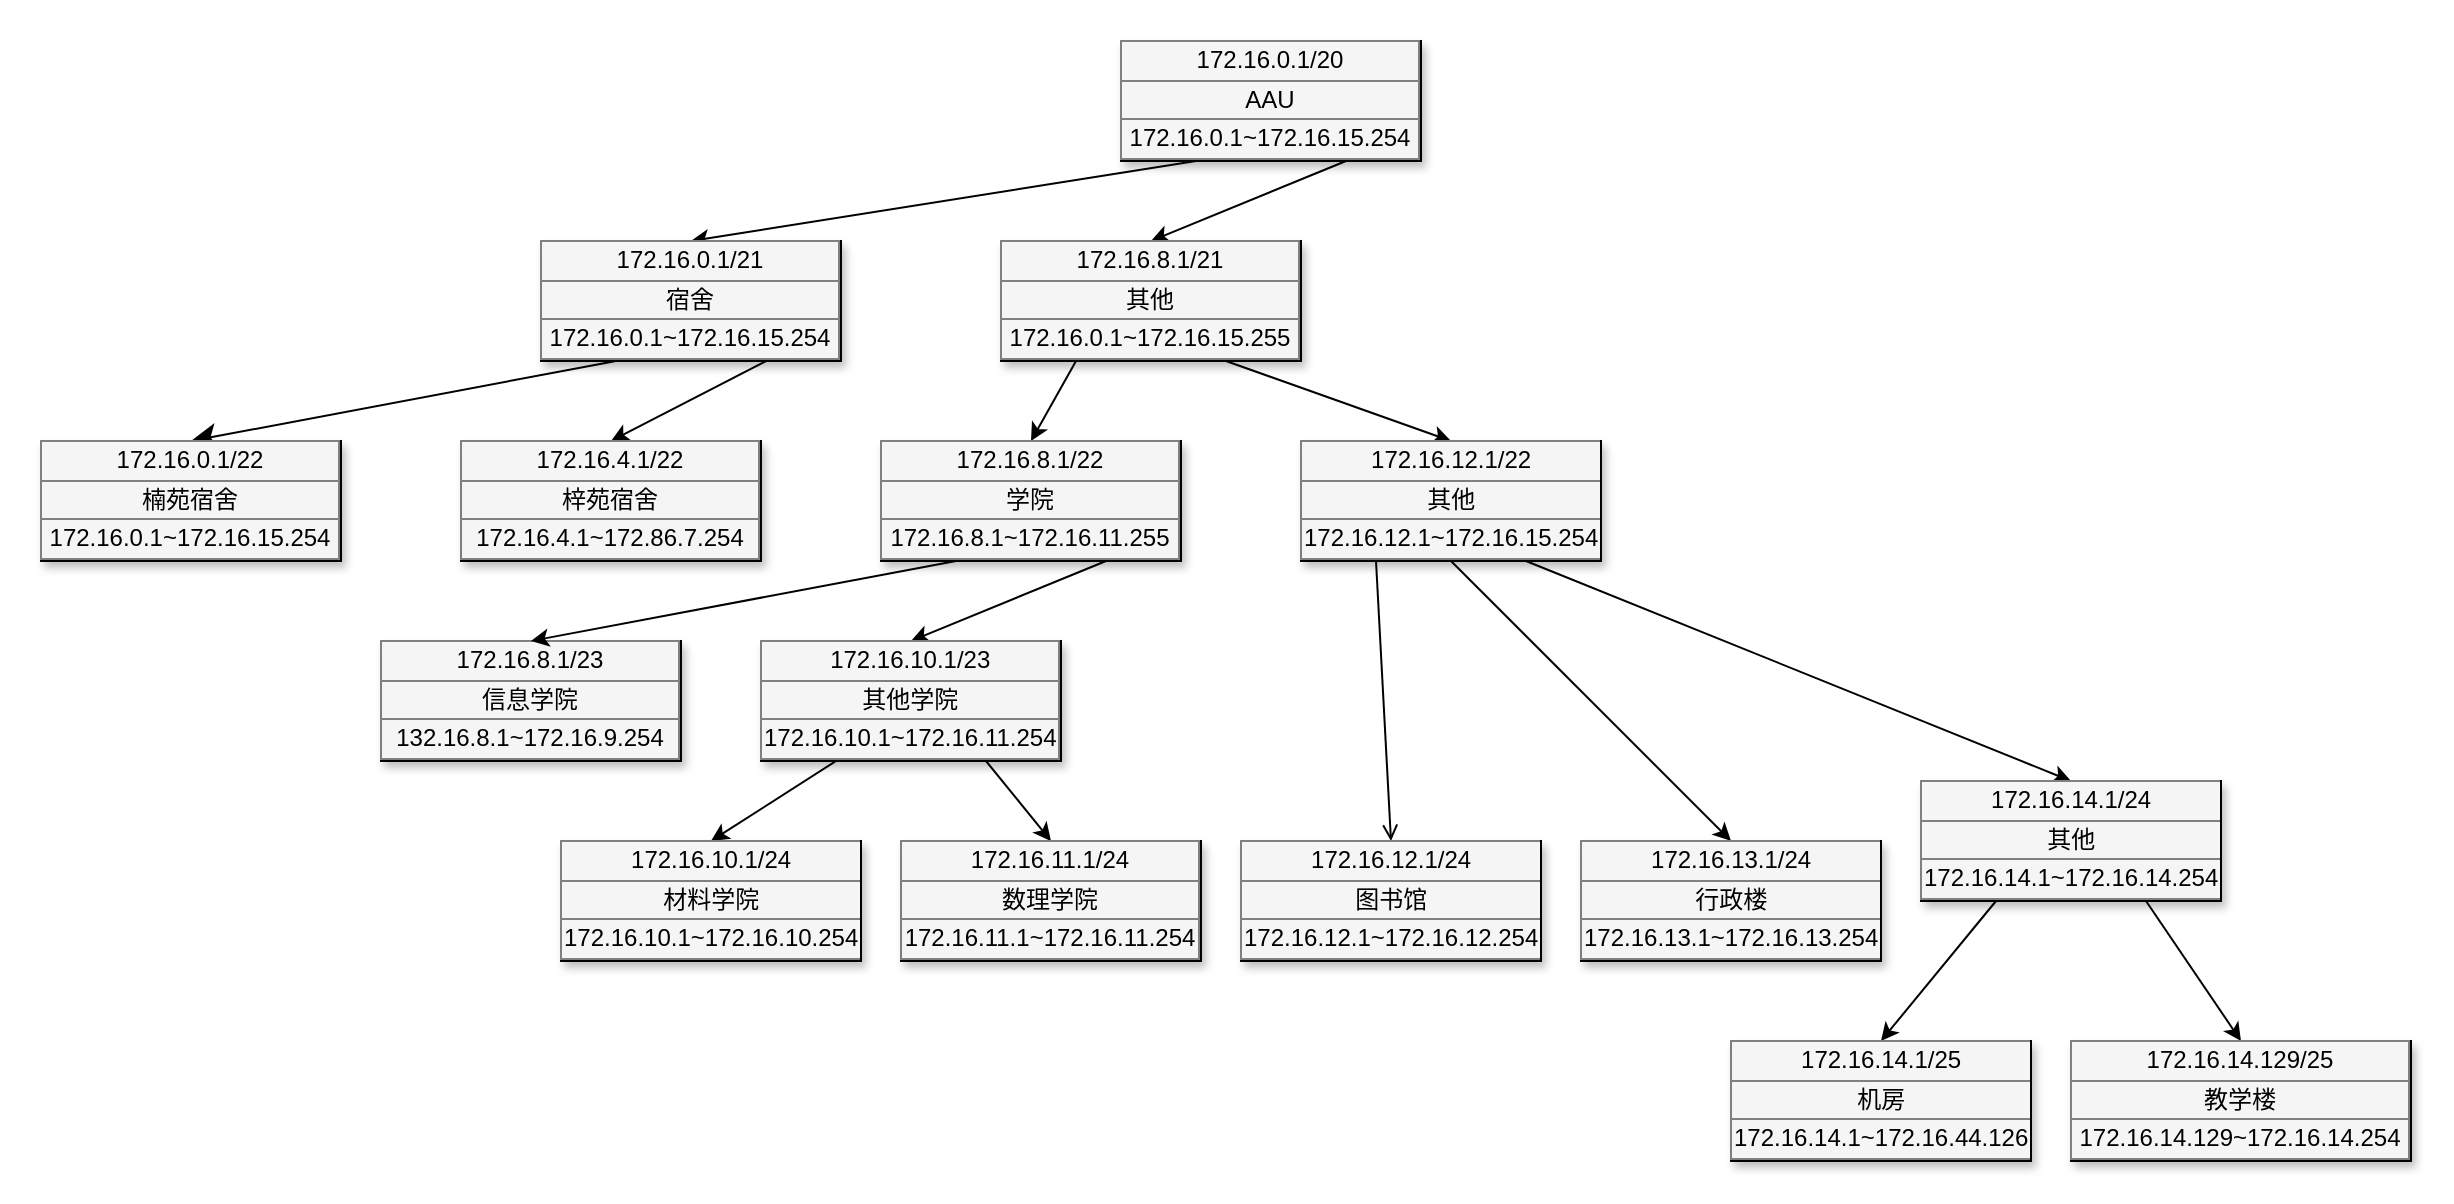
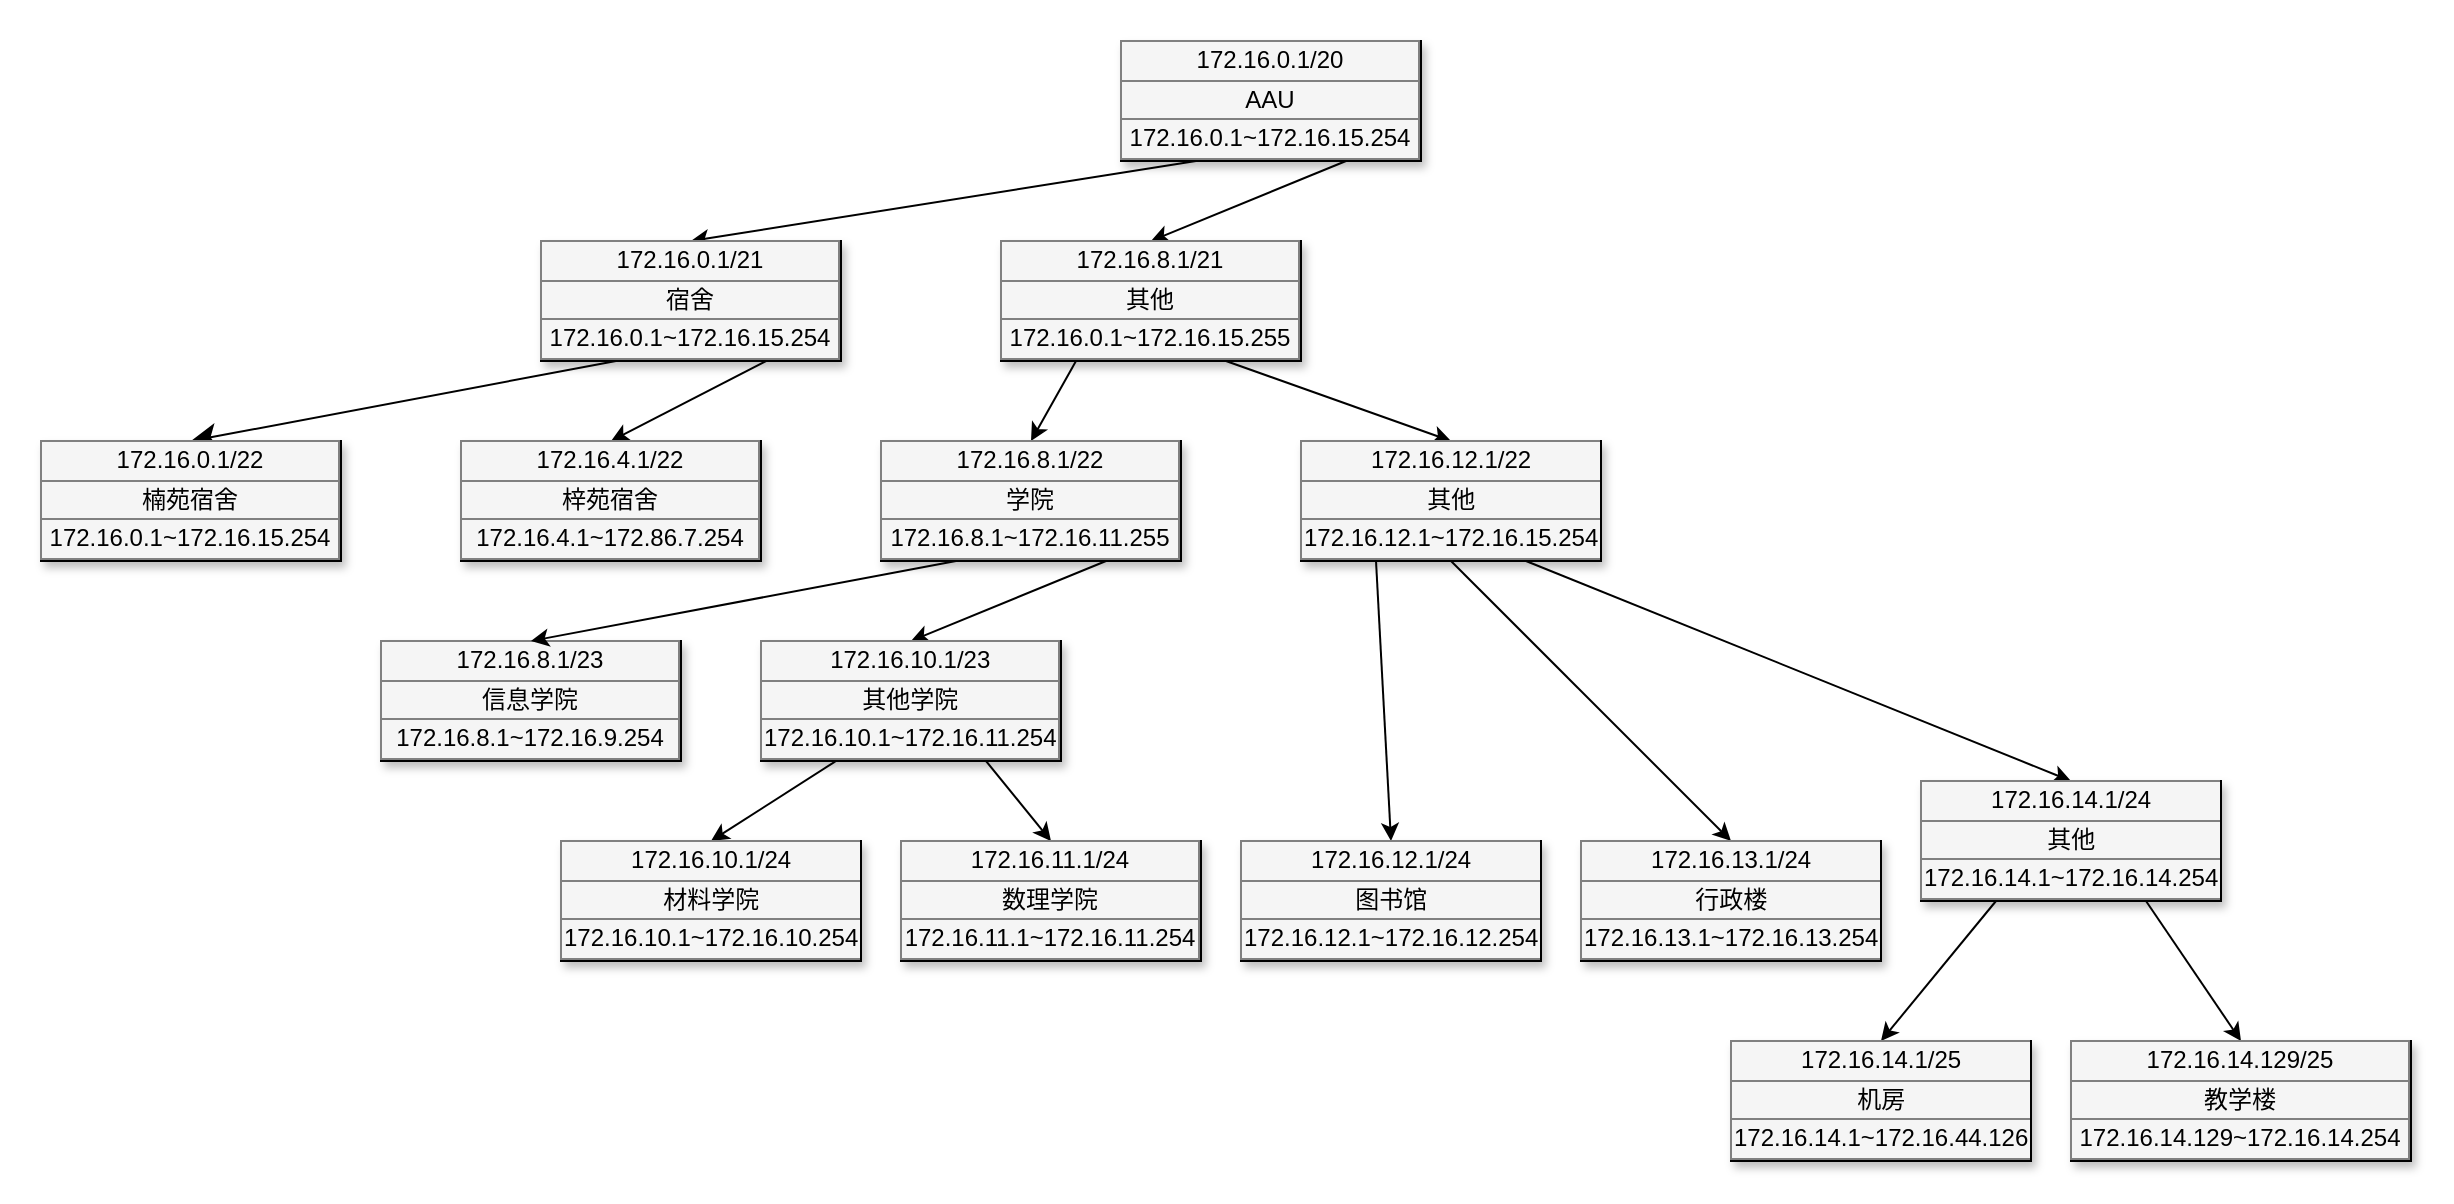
node "172.16.8.1/23 信息学院 132.16.8.1~172.16.9.254": label "172.16.8.1/23 信息学院 132.16.8.1~172.16.9.254" -> "172.16.8.1/23 信息学院 172.16.8.1~172.16.9.254"
edge "172.16.12.1/22 其他 172.16.12.1~172.16.15.254" -> "172.16.12.1/24 图书馆 172.16.12.1~172.16.12.254": arrowhead open -> classic
